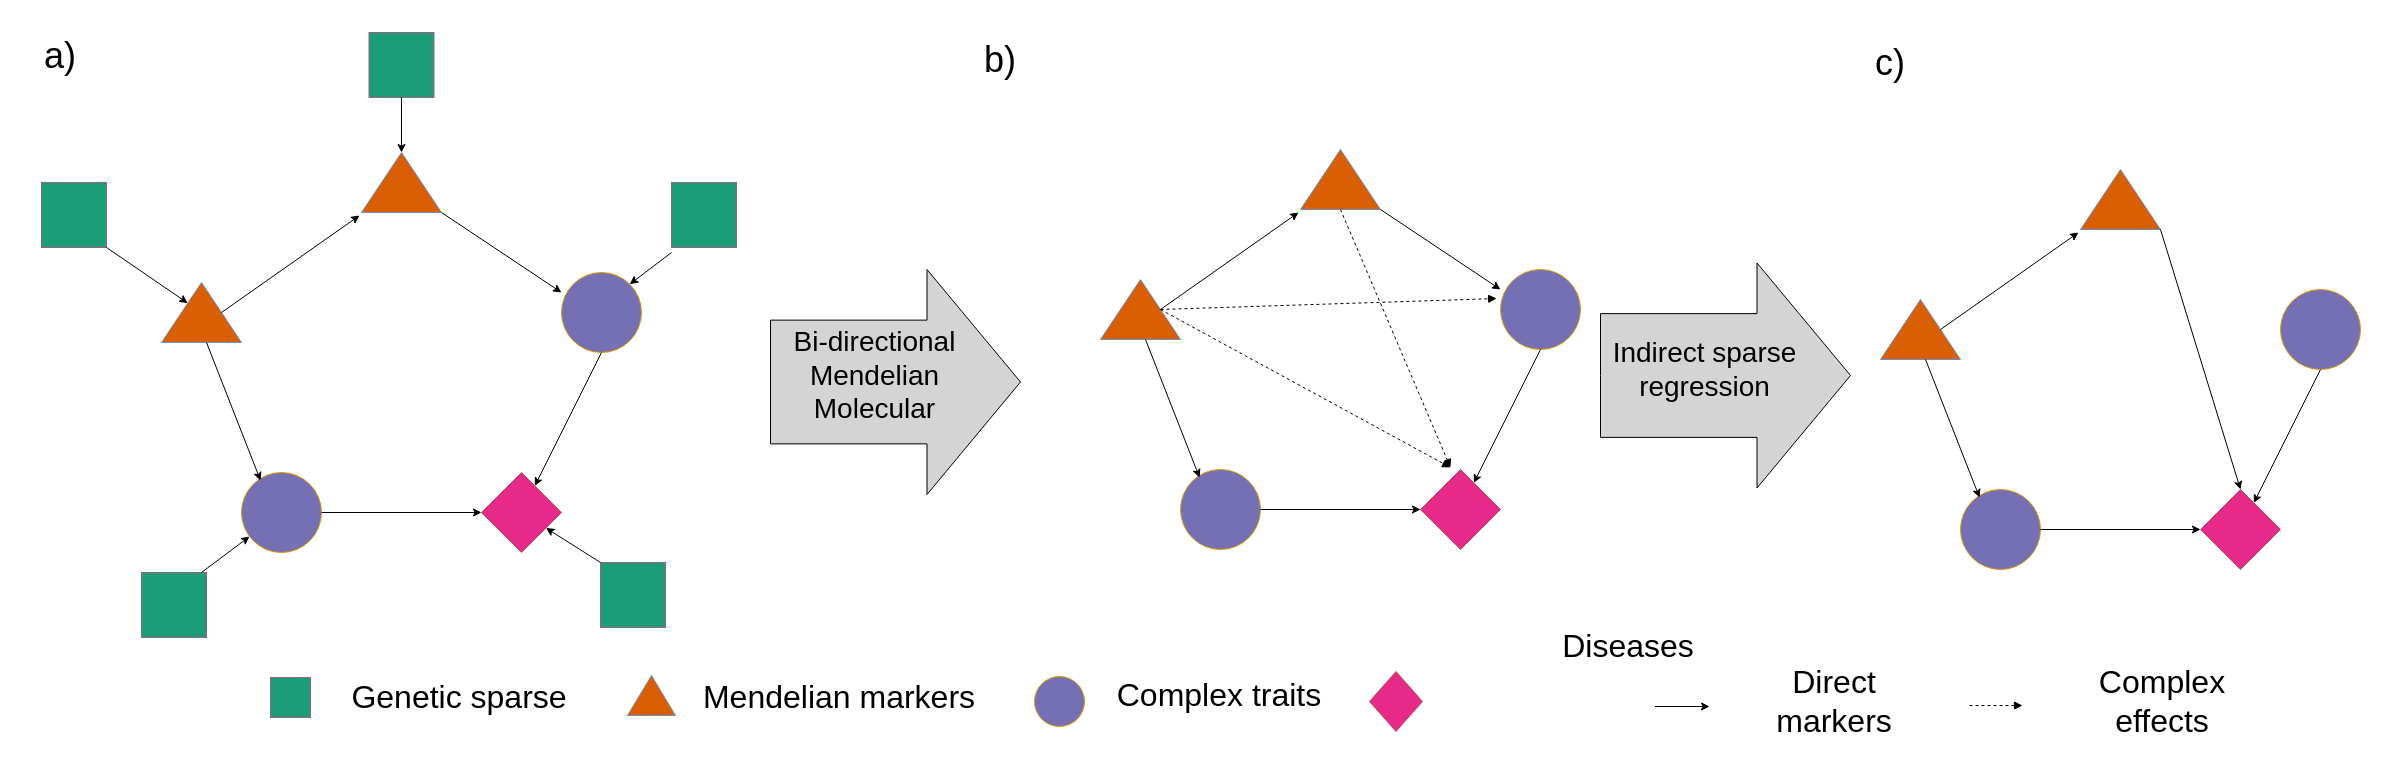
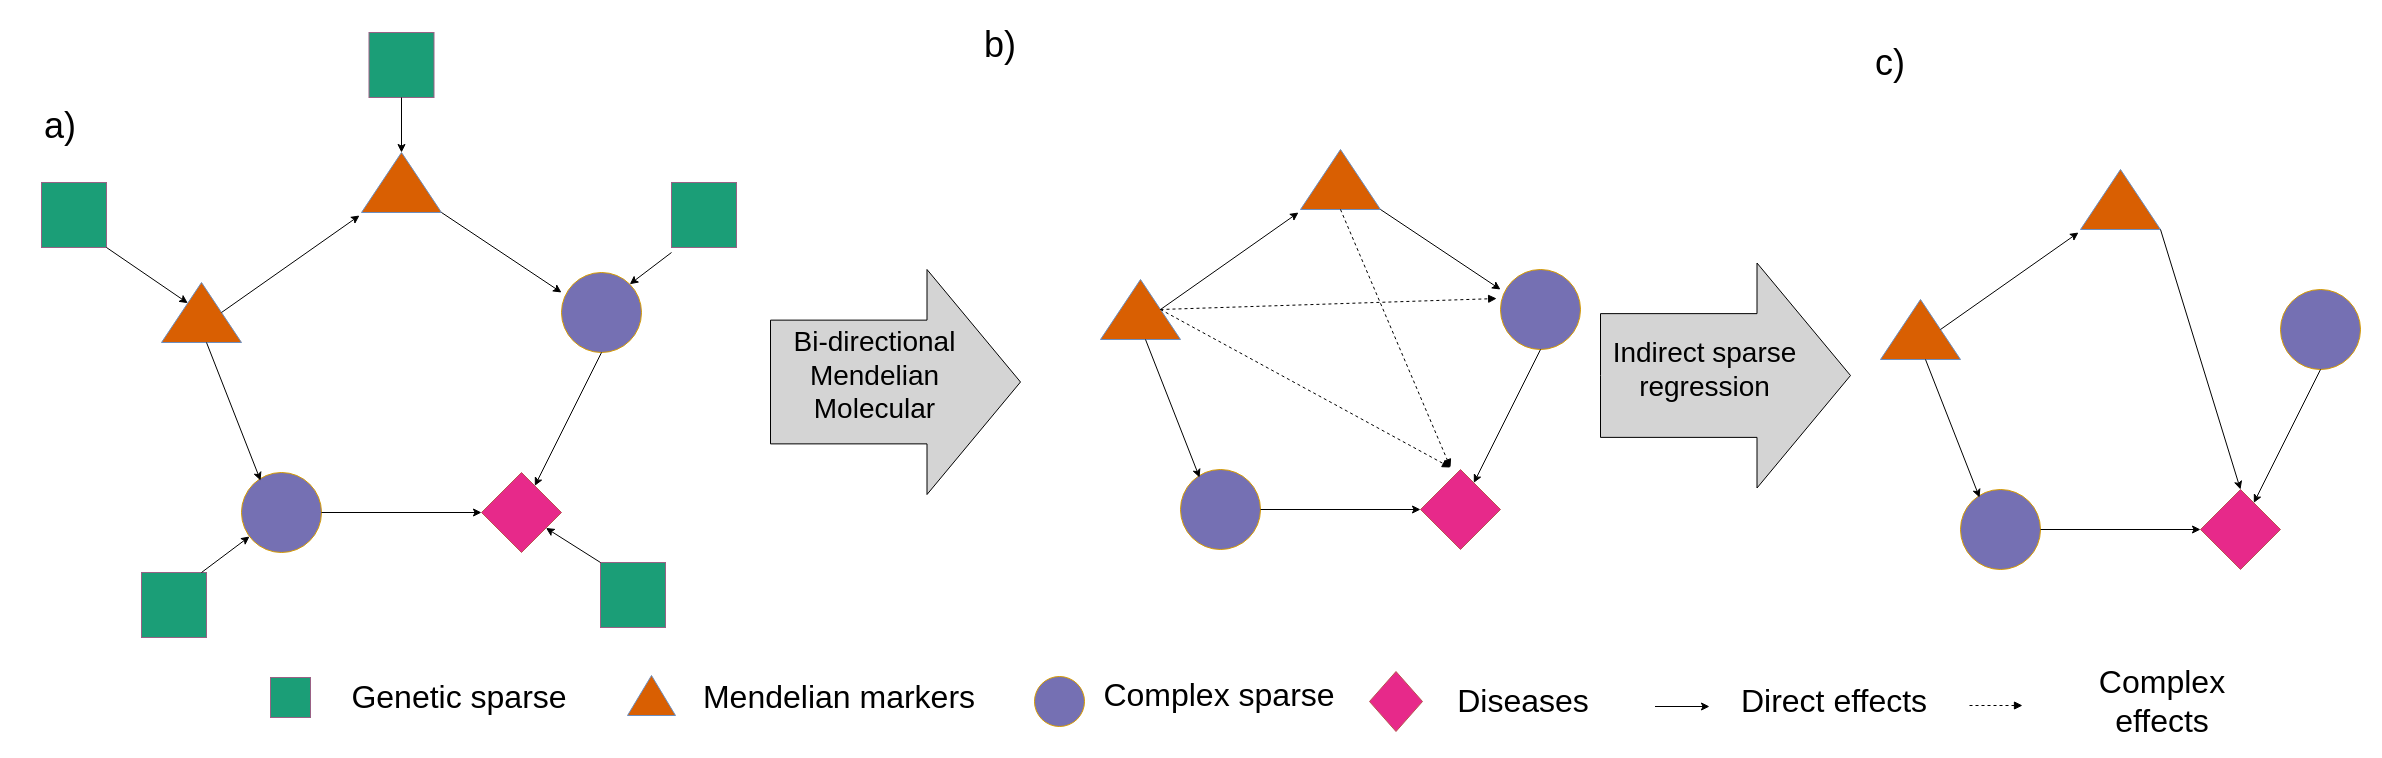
node "a)": moved (61, 56) -> (61, 126)
node "b)": moved (1001, 60) -> (1001, 45)
node "Diseases": moved (1628, 647) -> (1523, 702)
node "Complex traits": label "Complex traits" -> "Complex sparse"
node "Direct markers": label "Direct markers" -> "Direct effects"
